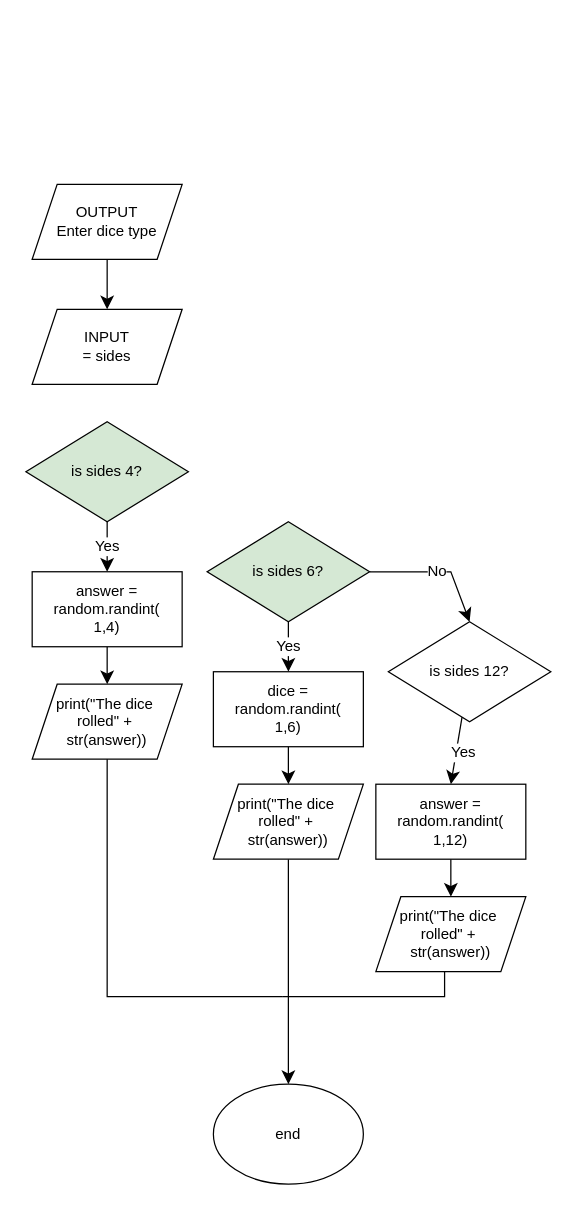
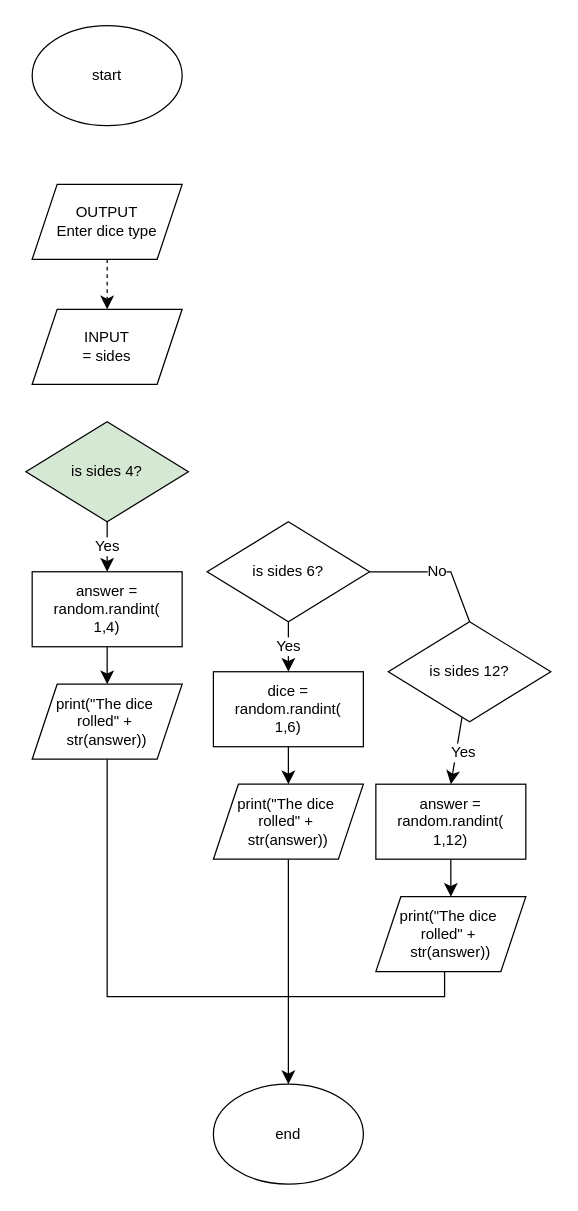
node "start": added
edge "OUTPUT Enter dice type" -> "INPUT = sides": style solid -> dashed
node "is sides 6?": fillcolor #d5e8d4 -> #ffffff
edge "is sides 6?" -> "is sides 12?": arrowhead classic -> none
